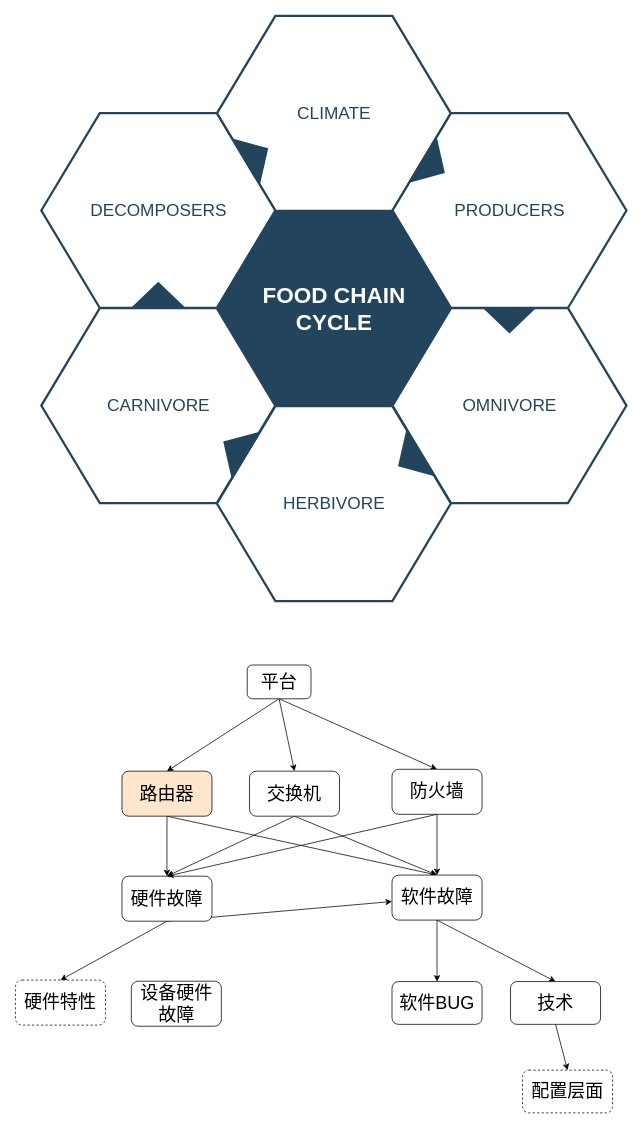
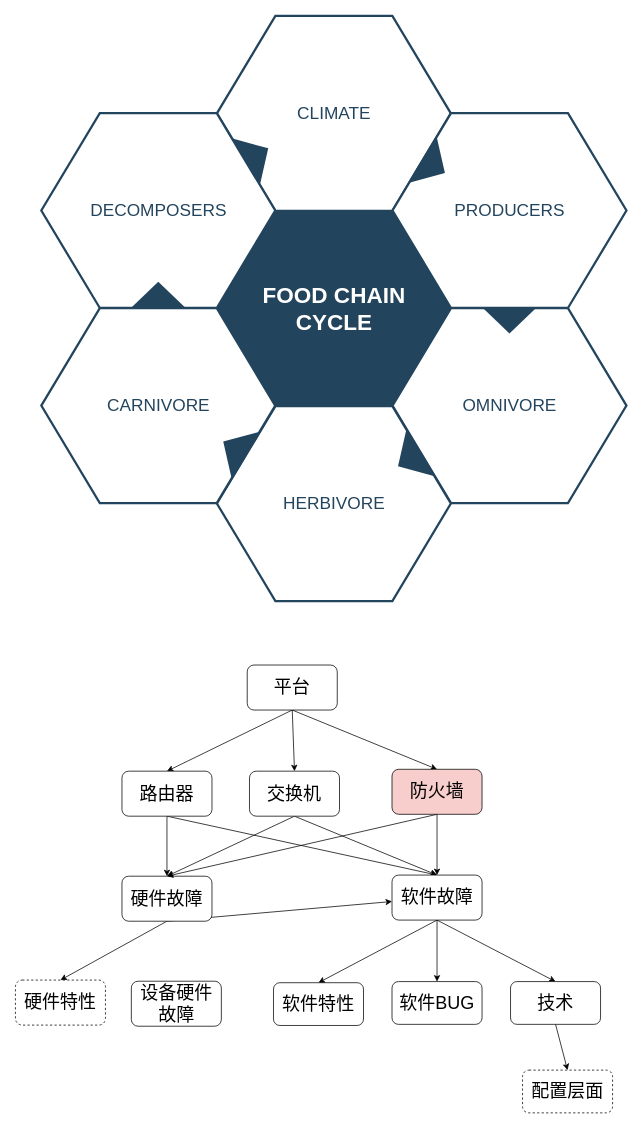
node "平台": size 64x34 -> 90x45
node "防火墙": fillcolor #ffffff -> #f8cecc
node "路由器": fillcolor #ffe6cc -> #ffffff
edge "软件故障" -> "软件特性": added
node "软件特性": added
